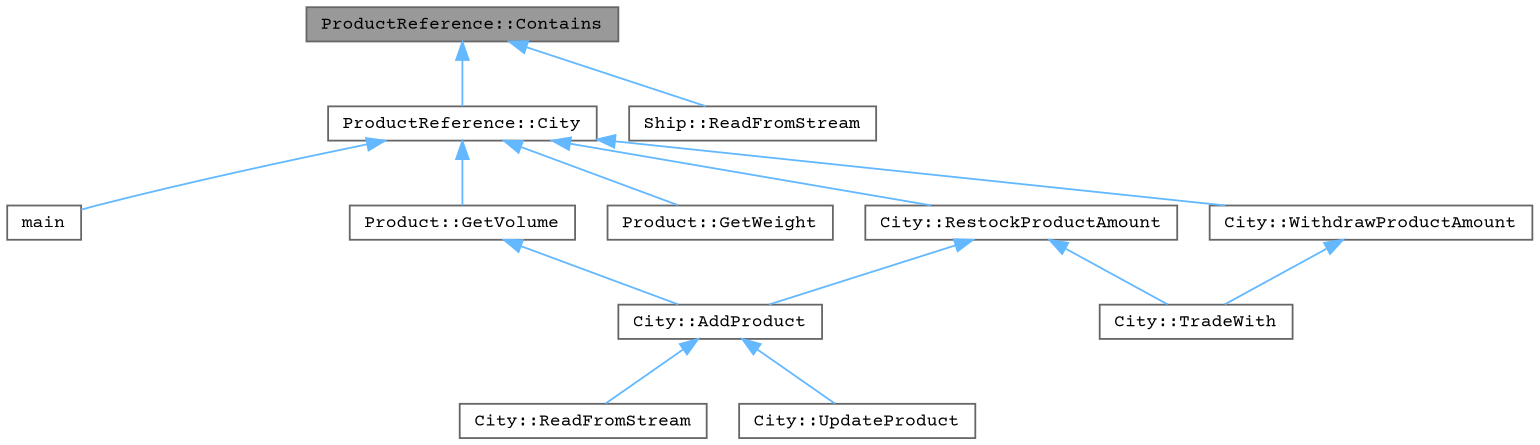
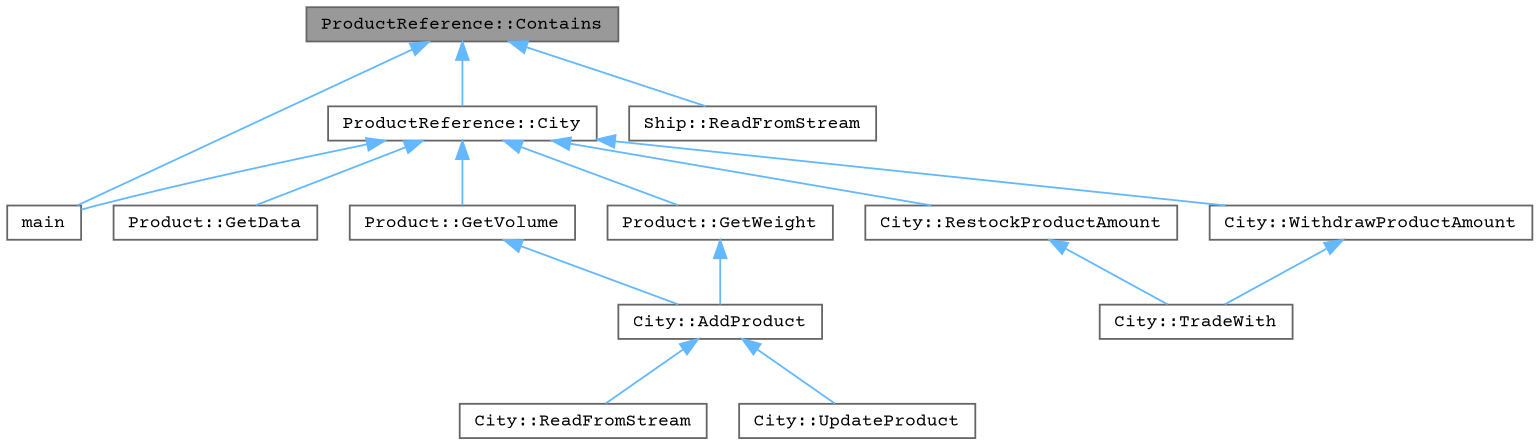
edge "main" -> "ProductReference::Contains": added
node "Product::GetData": added
edge "City::AddProduct" -> "City::RestockProductAmount": now "City::AddProduct" -> "Product::GetWeight"
